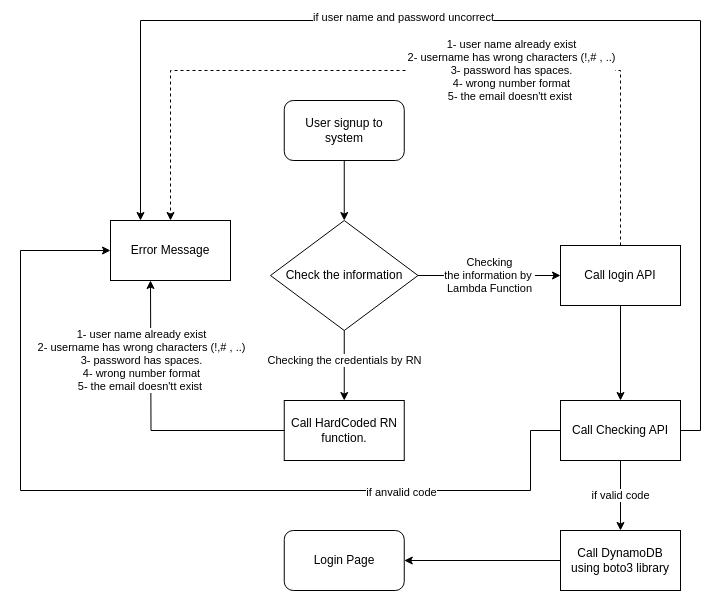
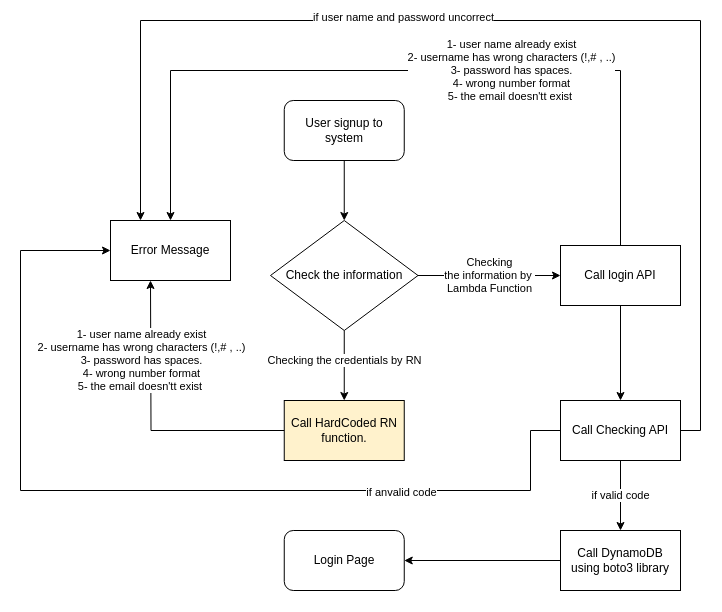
edge "Call login API" -> "Error Message": style dashed -> solid
node "Call HardCoded RN function.": fillcolor #ffffff -> #fff2cc
